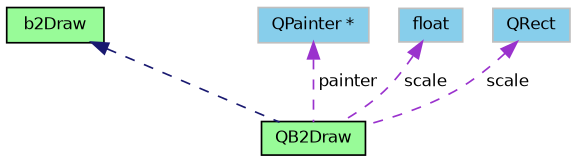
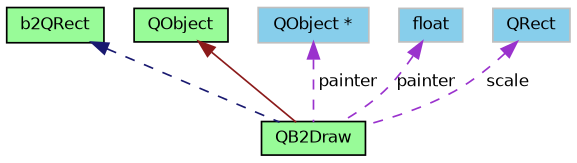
node "b2Draw": label "b2Draw" -> "b2QRect"
node "QObject": added
node "QPainter *": label "QPainter *" -> "QObject *"
edge "QB2Draw" -> "float": label " scale" -> " painter"
